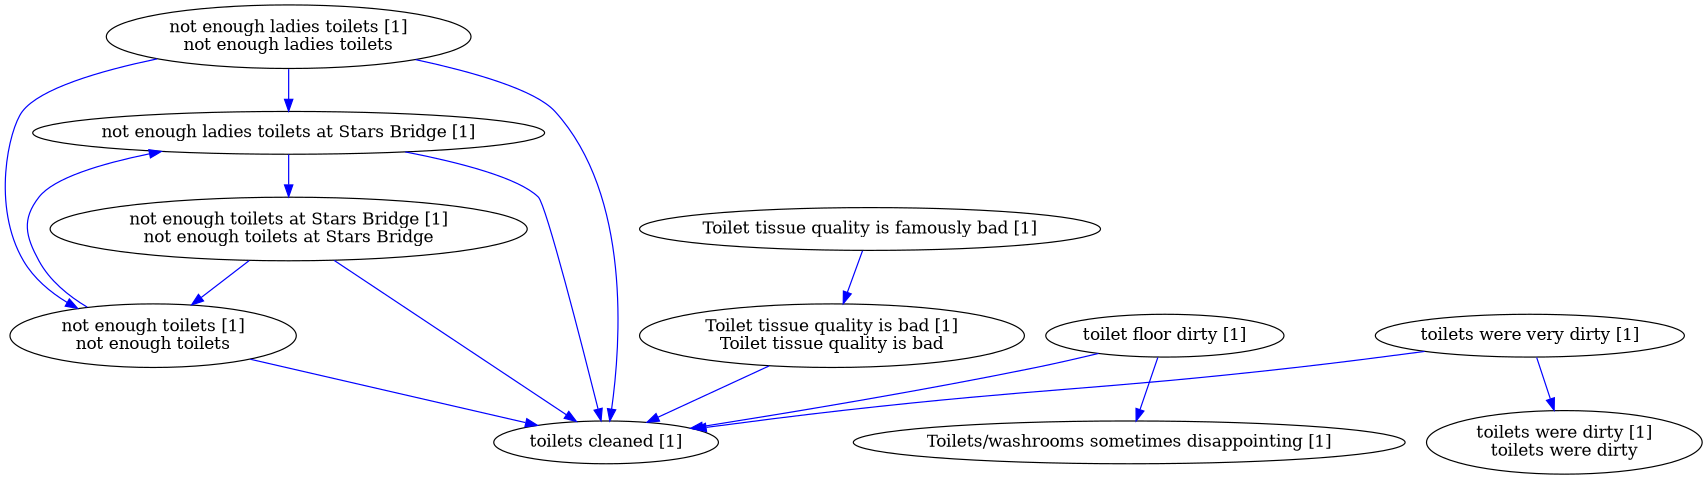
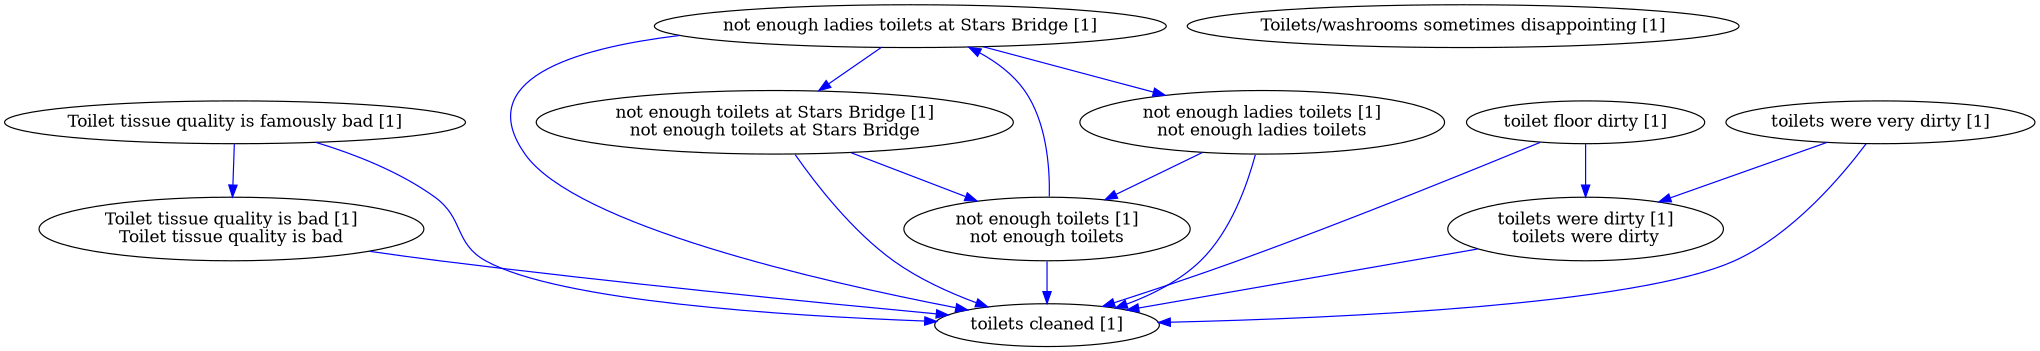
edge "not enough ladies toilets [1] not enough ladies toilets" -> "not enough ladies toilets at Stars Bridge [1]": reversed
edge "toilets were dirty [1] toilets were dirty" -> "toilets cleaned [1]": added
edge "Toilet tissue quality is famously bad [1]" -> "toilets cleaned [1]": added
edge "toilet floor dirty [1]" -> "Toilets/washrooms sometimes disappointing [1]": now "toilet floor dirty [1]" -> "toilets were dirty [1] toilets were dirty"
